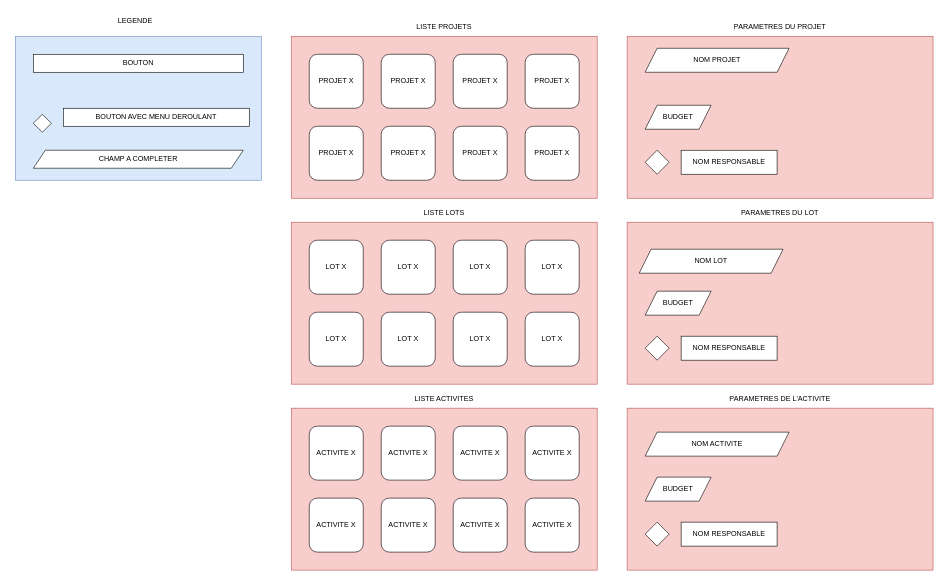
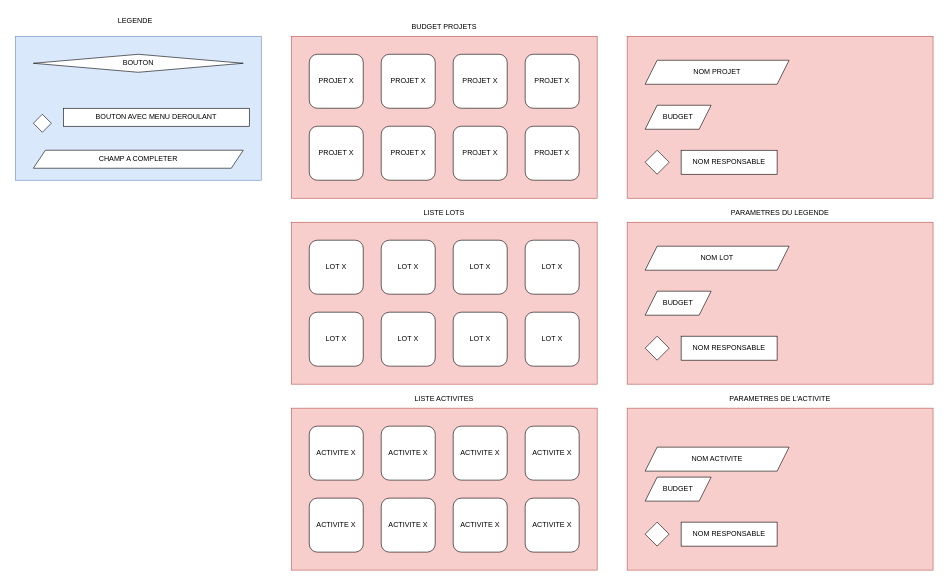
node "LISTE PROJETS": label "LISTE PROJETS" -> "BUDGET PROJETS"
node "PARAMETRES DU PROJET": removed
node "NOM PROJET": moved (717, 60) -> (717, 72)
node "BOUTON": shape rectangle -> diamond
node "PARAMETRES DU LOT": label "PARAMETRES DU LOT" -> "PARAMETRES DU LEGENDE"
node "NOM LOT": moved (711, 261) -> (717, 258)
node "NOM ACTIVITE": moved (717, 444) -> (717, 459)
